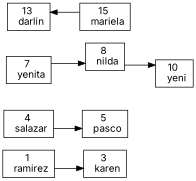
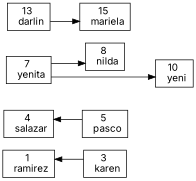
edge "15 mariela" -> "13 darlin": reversed
edge "8 nilda" -> "10 yeni": now "7 yenita" -> "10 yeni"
edge "4 salazar" -> "5 pasco": reversed
edge "1 ramirez" -> "3 karen": reversed
